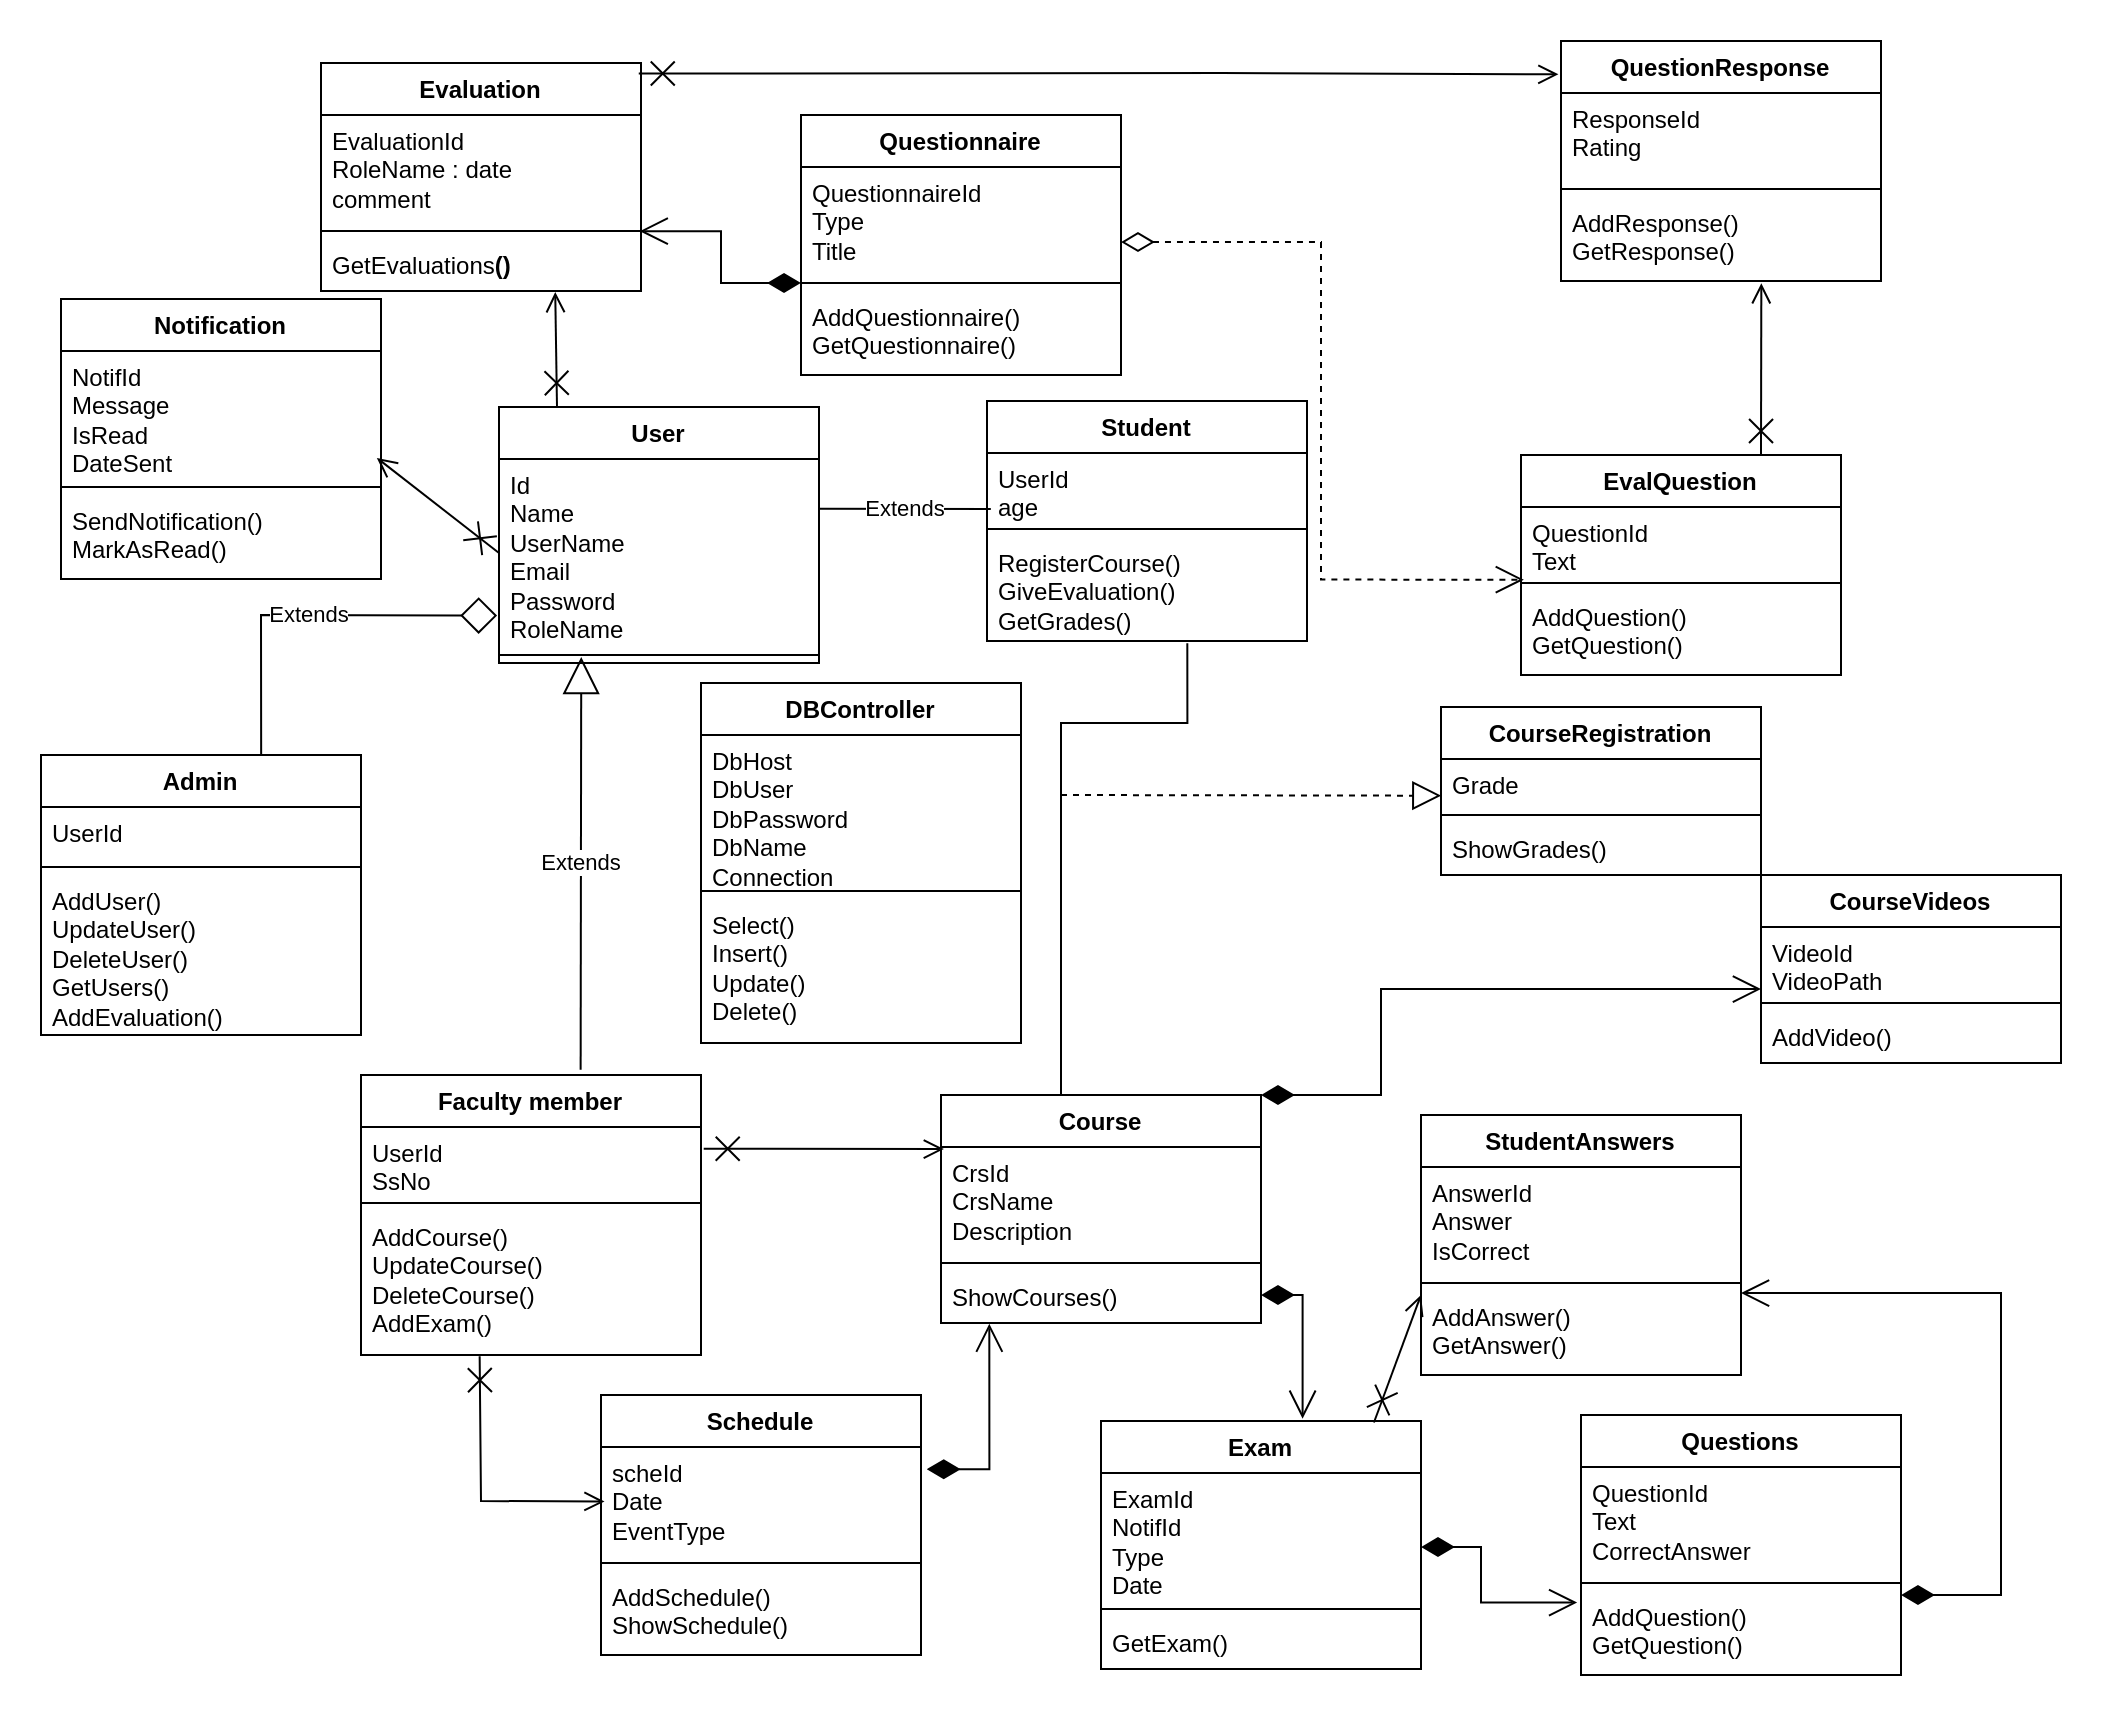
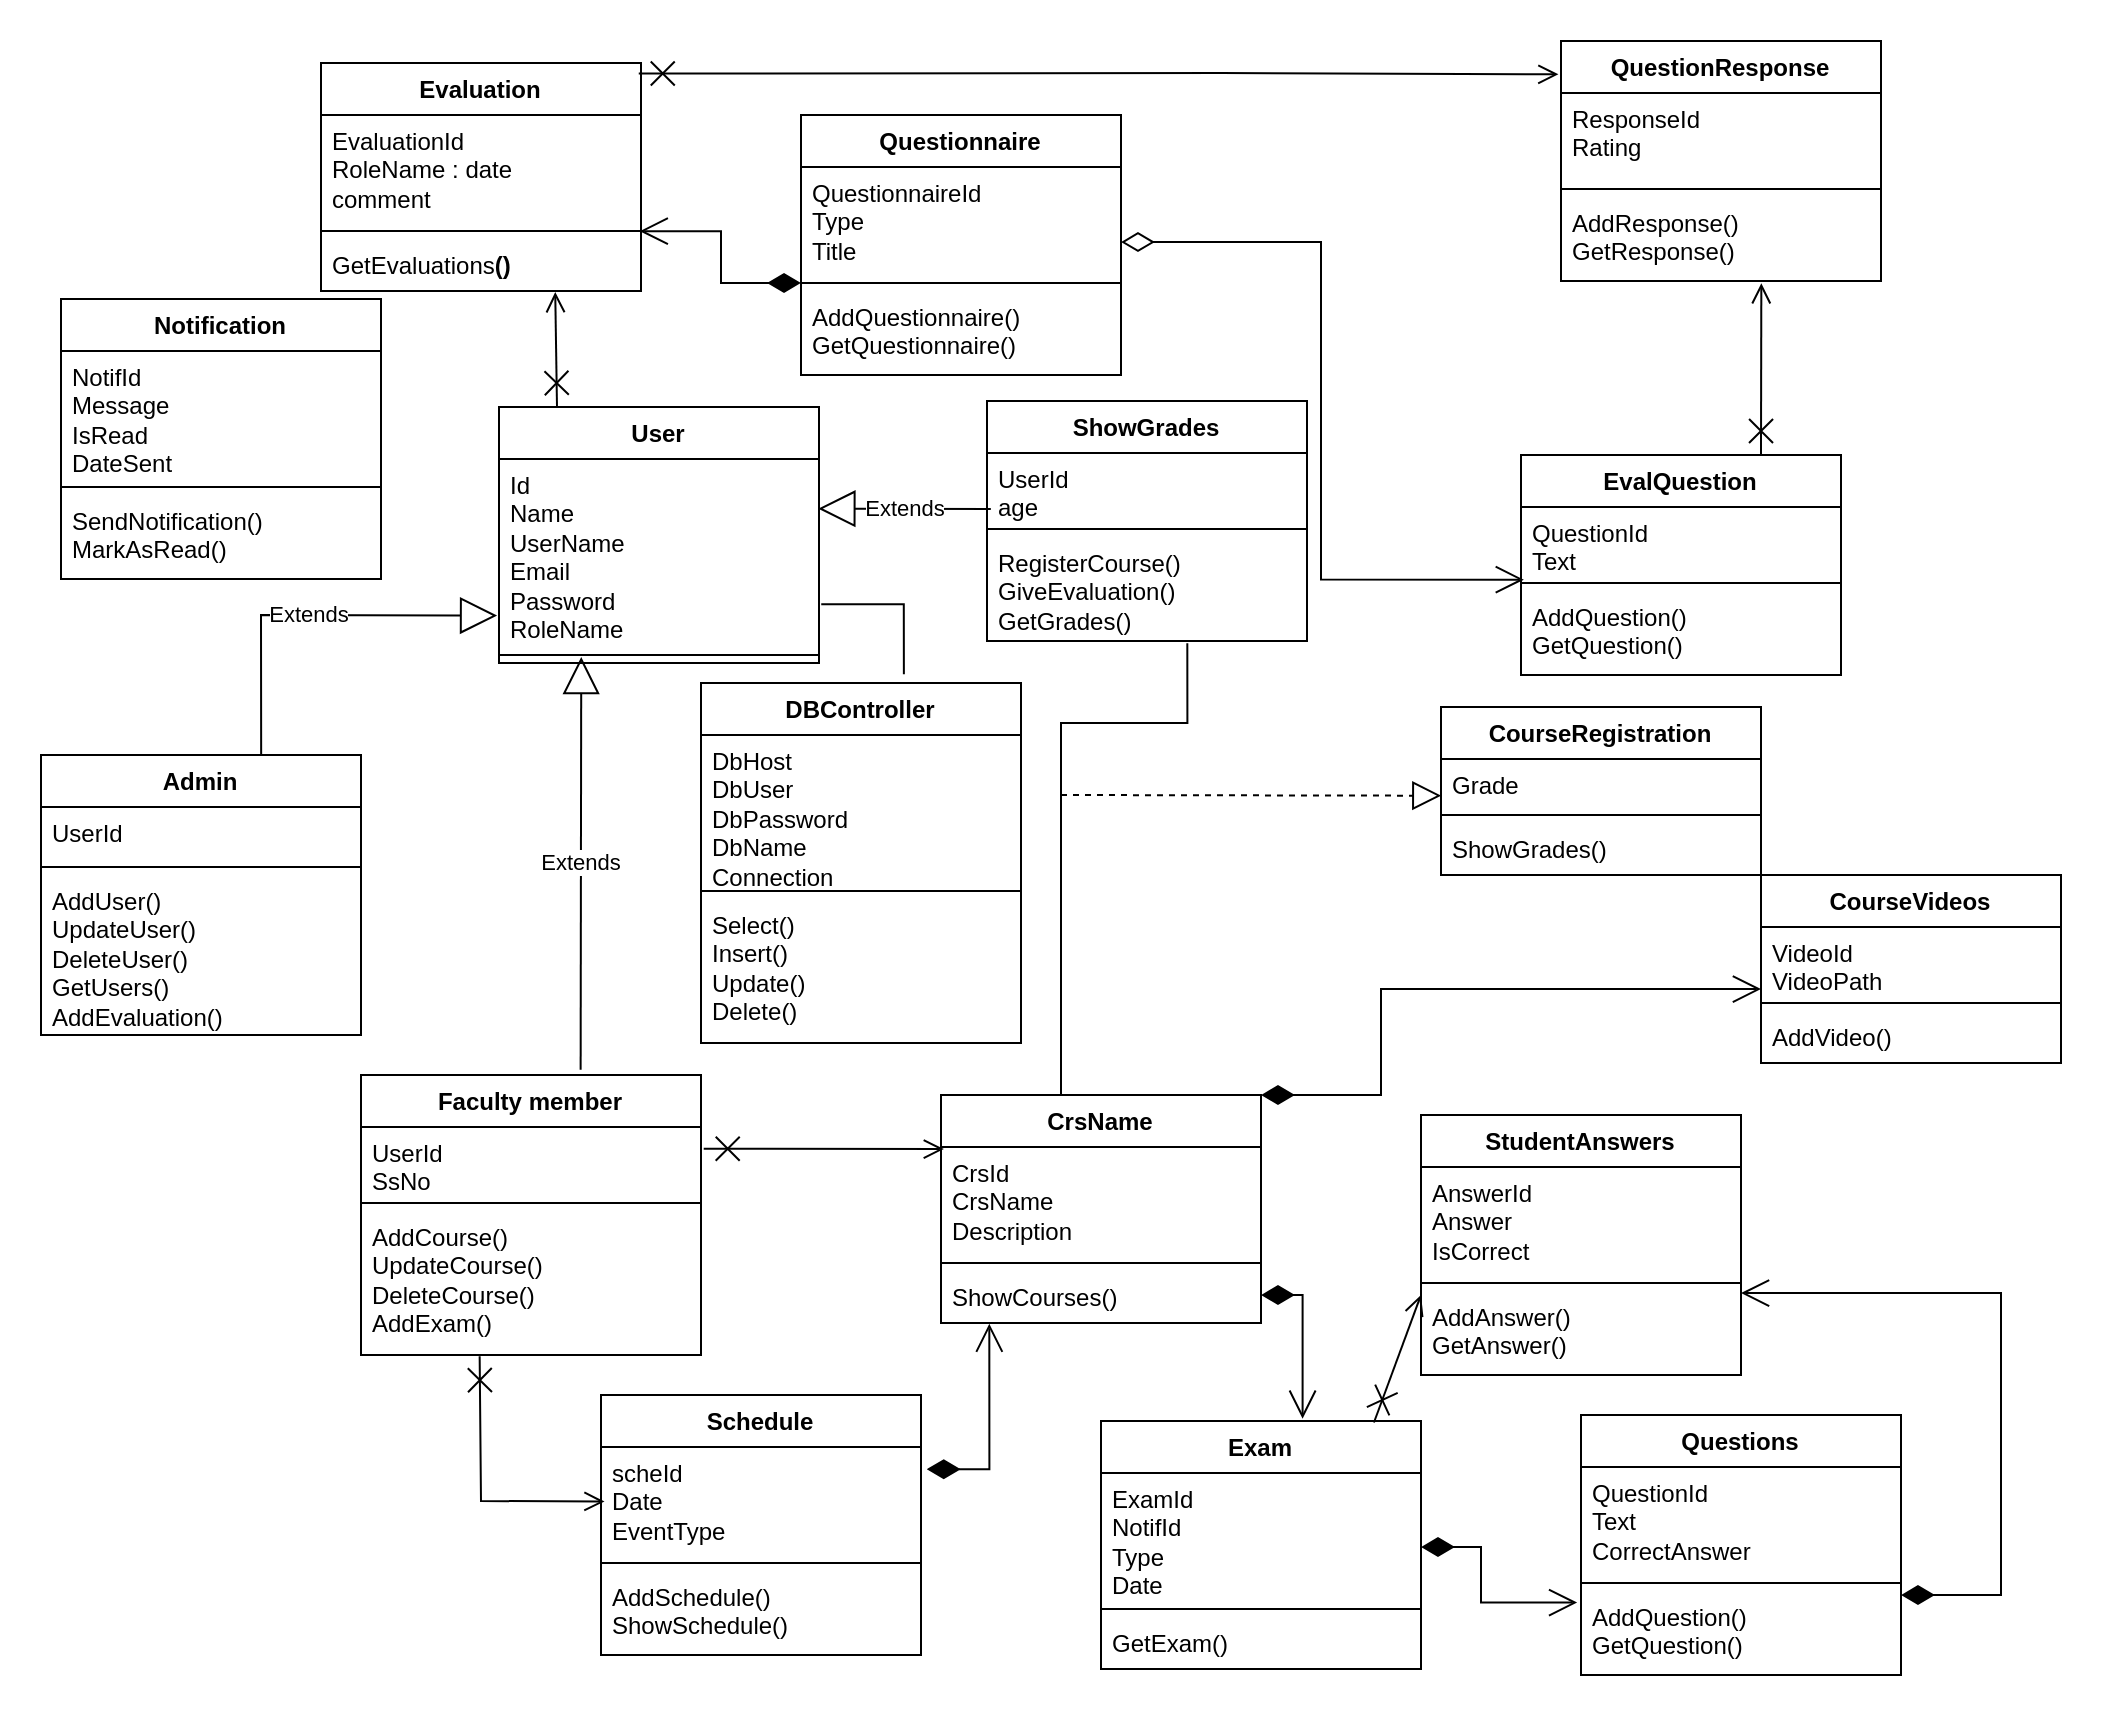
edge "QuestionnaireId Type Title" -- "QuestionId Text": style dashed -> solid
node "Student": label "Student" -> "ShowGrades"
edge "NotifId Message IsRead DateSent" -- "Id Name UserName Email Password RoleName": removed
edge "UserId age" -- "Id Name UserName Email Password RoleName": arrowhead none -> block
edge "Id Name UserName Email Password RoleName" -- "DBController": added
edge "Admin" -> "Id Name UserName Email Password RoleName": arrowhead diamond -> block
node "Course": label "Course" -> "CrsName"
